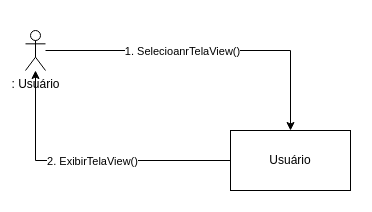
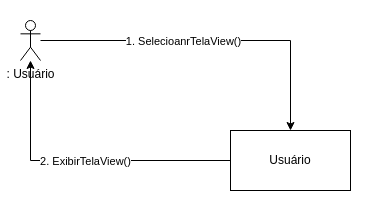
node ": Usuário": moved (36, 51) -> (31, 41)
